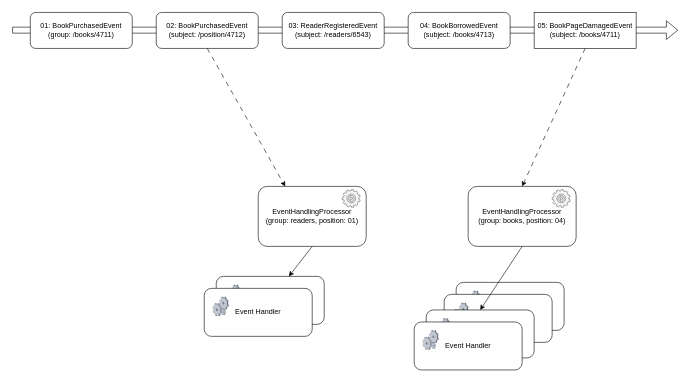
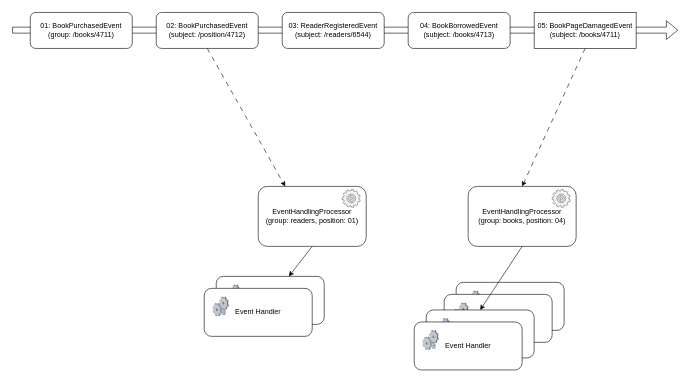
node "03: ReaderRegisteredEvent (subject: /readers/6543)": label "03: ReaderRegisteredEvent (subject: /readers/6543)" -> "03: ReaderRegisteredEvent (subject: /readers/6544)"
